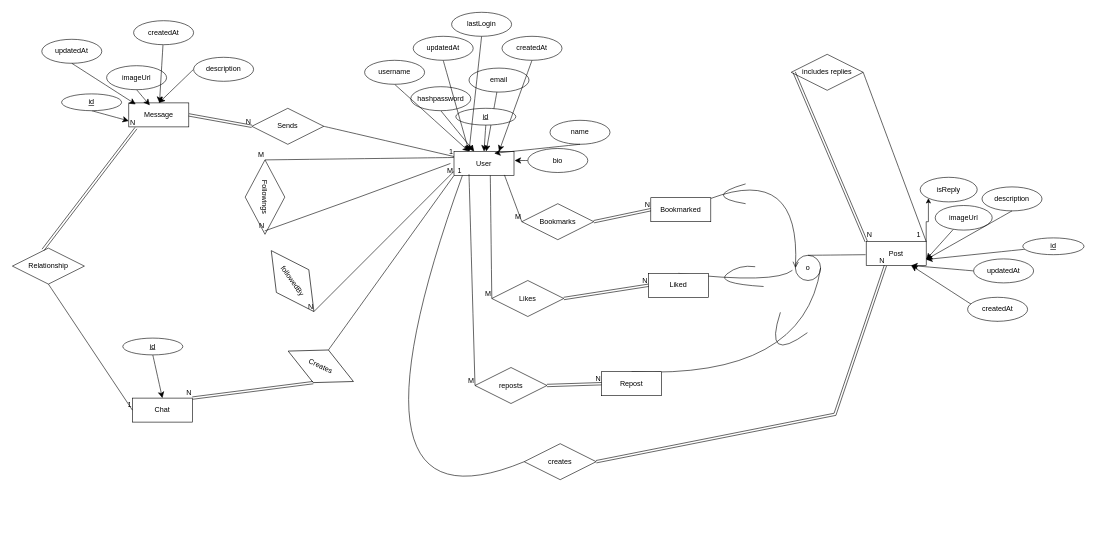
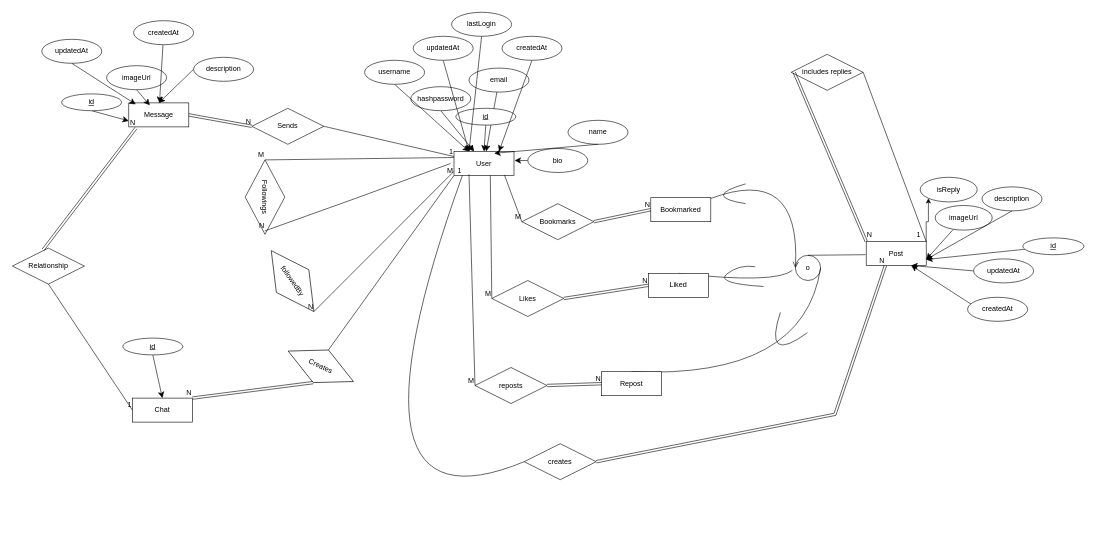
node "name": moved (580, 132) -> (598, 132)
